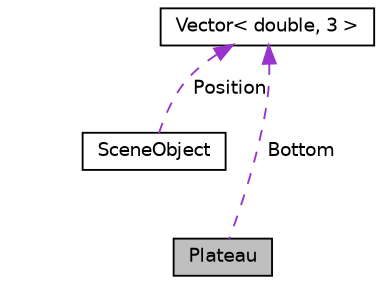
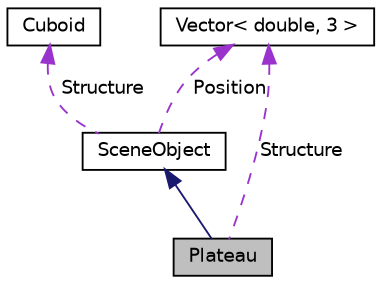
node "Cuboid": added
edge "Plateau" -> "Vector< double, 3 >": label " Bottom" -> " Structure"
edge "Plateau" -> "SceneObject": added
